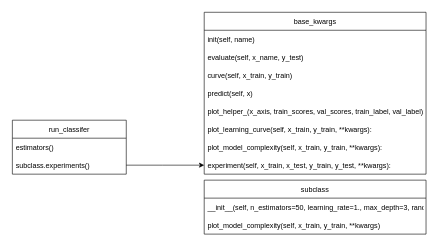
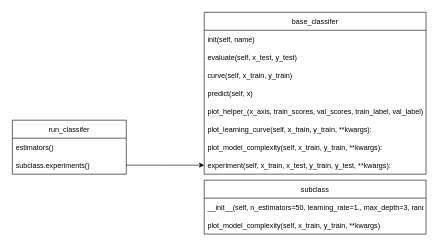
node "base_kwargs": label "base_kwargs" -> "base_classifer"
node "evaluate(self, x_name, y_test)": label "evaluate(self, x_name, y_test)" -> "evaluate(self, x_test, y_test)"
